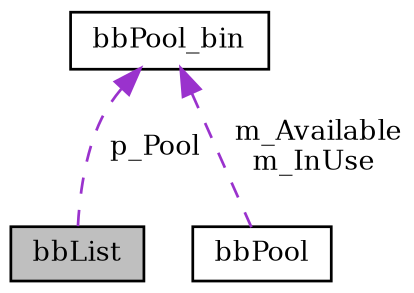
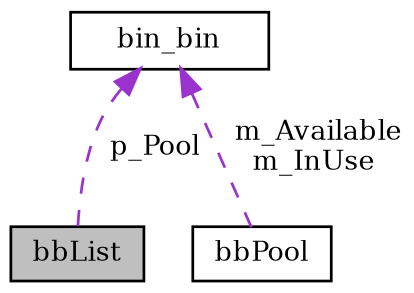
node "bbPool_bin": label "bbPool_bin" -> "bin_bin"
